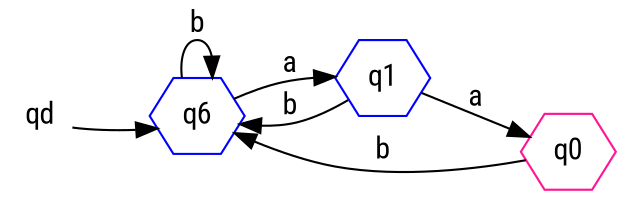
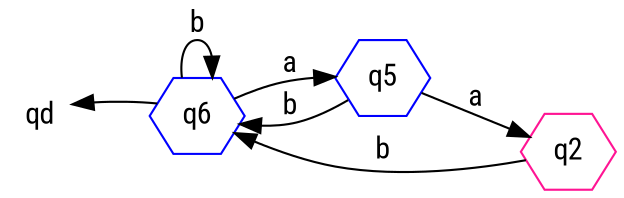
node "q1": label "q1" -> "q5"
edge "qd" -> "q6": reversed
node "q0": label "q0" -> "q2"
